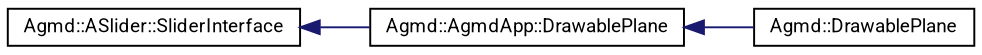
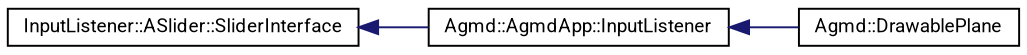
node "Agmd::ASlider::SliderInterface": label "Agmd::ASlider::SliderInterface" -> "InputListener::ASlider::SliderInterface"
node "Agmd::AgmdApp::DrawablePlane": label "Agmd::AgmdApp::DrawablePlane" -> "Agmd::AgmdApp::InputListener"
